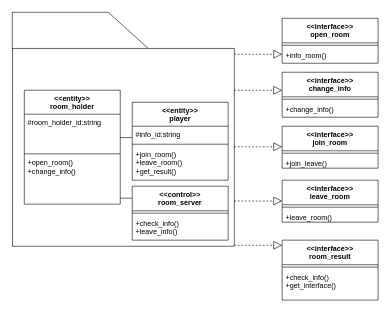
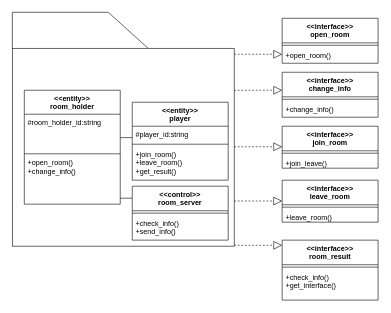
node "+info_room()": label "+info_room()" -> "+open_room()"
node "#info_id:string": label "#info_id:string" -> "#player_id:string"
node "+check_info() +leave_info()": label "+check_info() +leave_info()" -> "+check_info() +send_info()"
